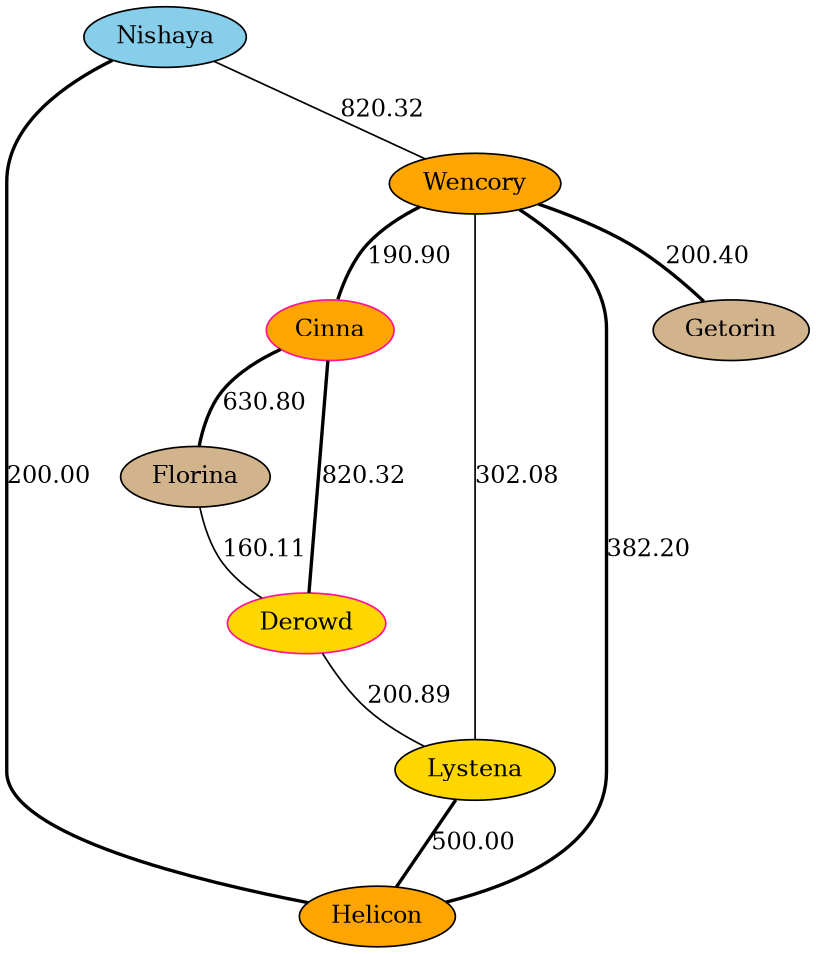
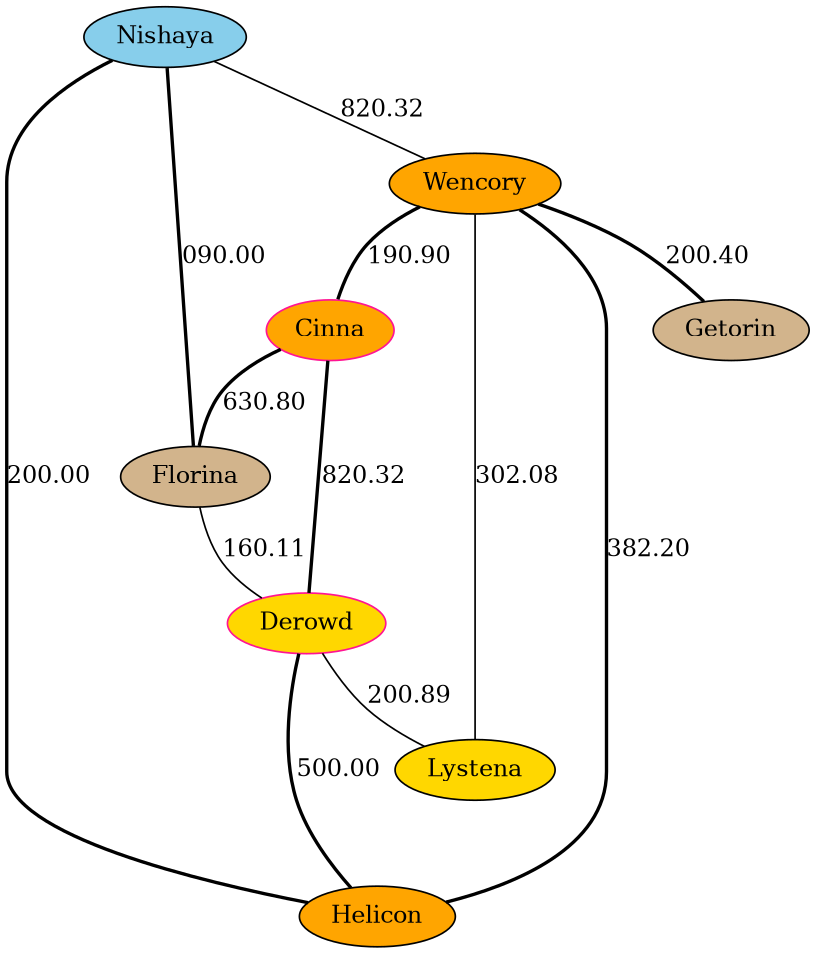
edge "Nishaya" -- "Florina": added, label "090.00"
edge "Lystena" -- "Helicon": now "Derowd" -- "Helicon"
